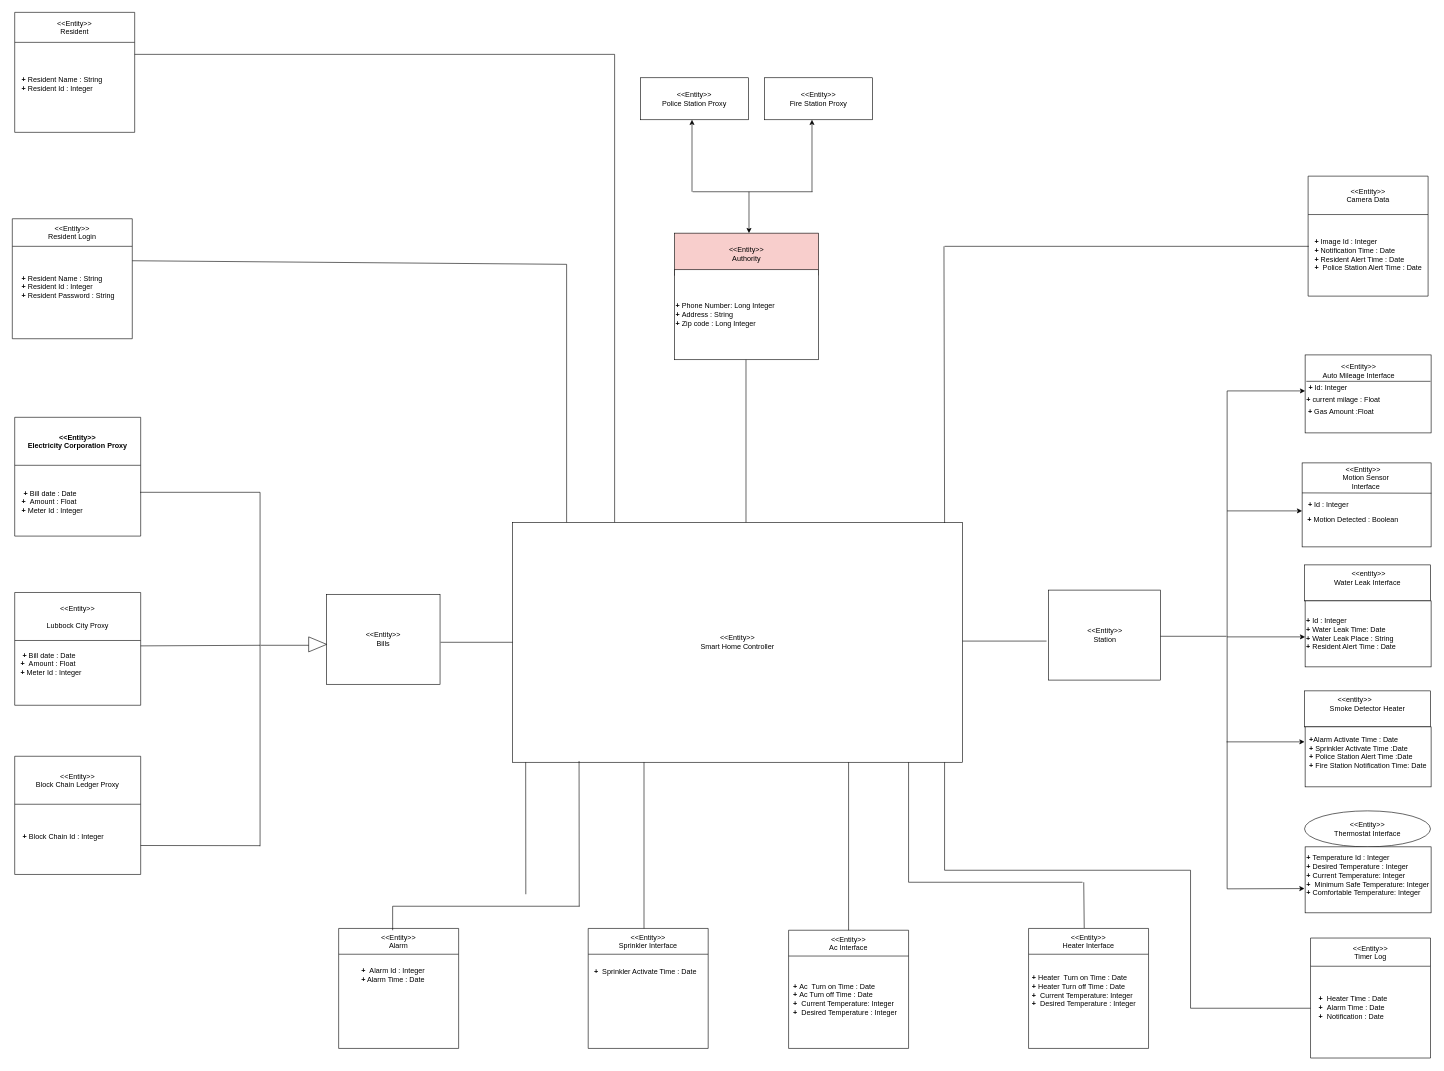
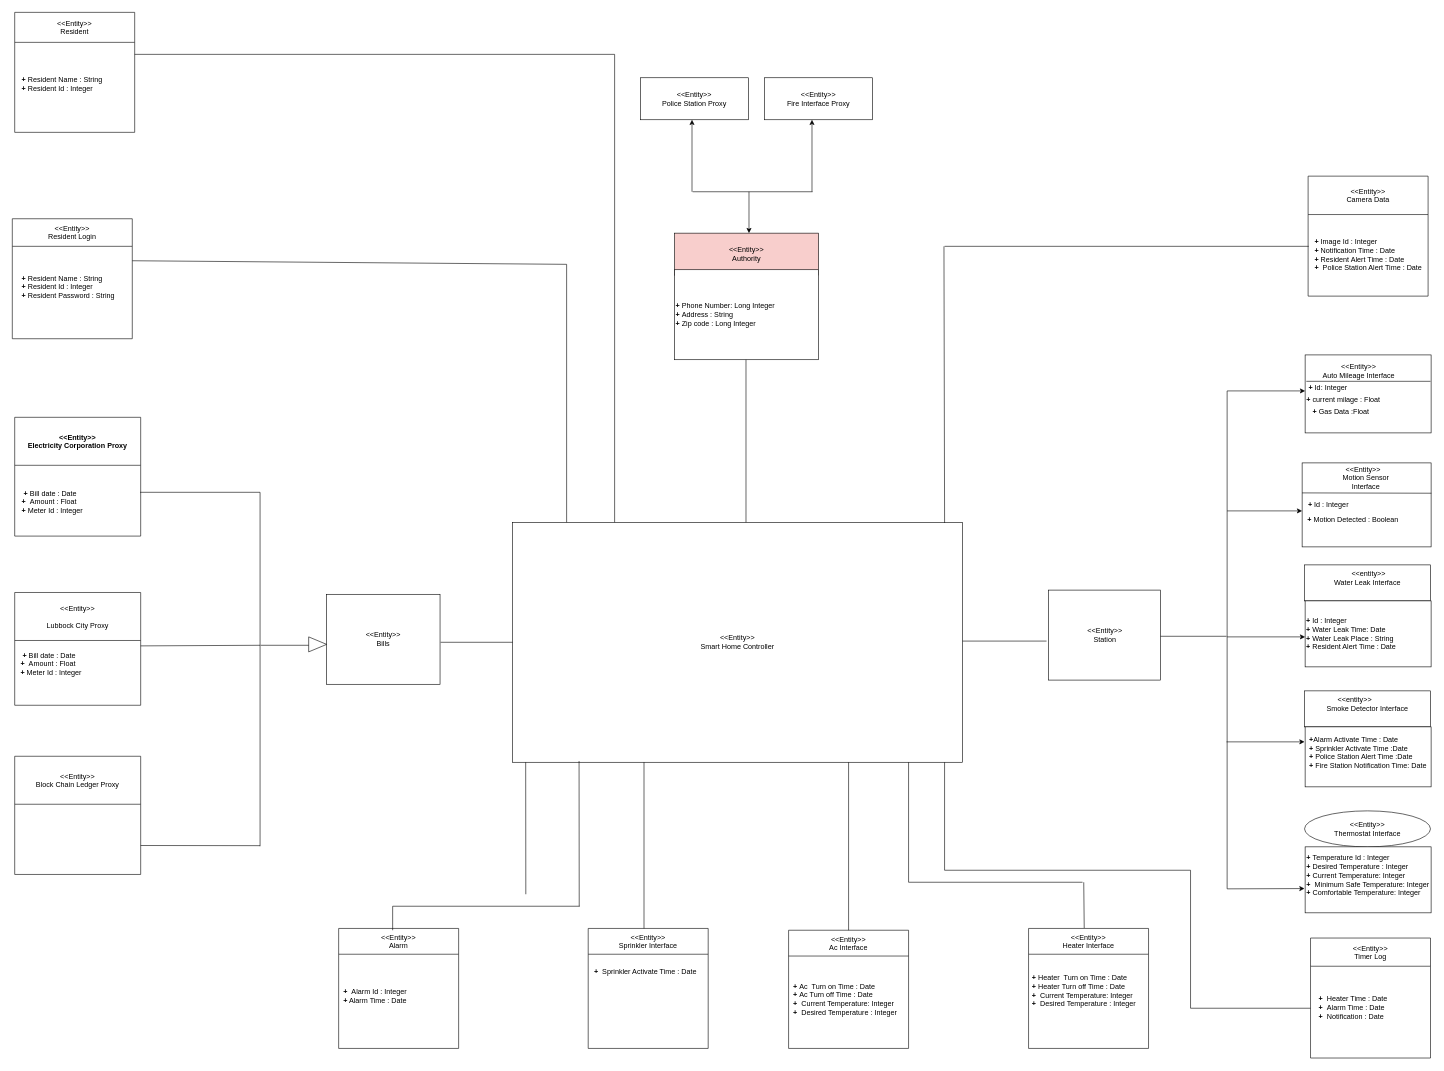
node "<<Entity>> Fire Station Proxy": label "<<Entity>> Fire Station Proxy" -> "<<Entity>> Fire Interface Proxy"
node "+ Gas Amount :Float": label "+ Gas Amount :Float" -> "+ Gas Data :Float"
node "Smoke Detector Heater": label "Smoke Detector Heater" -> "Smoke Detector Interface"
node "+ Block Chain Id : Integer": removed
node "+ Alarm Id : Integer + Alarm Time : Date": moved (396, 975) -> (378, 996)
